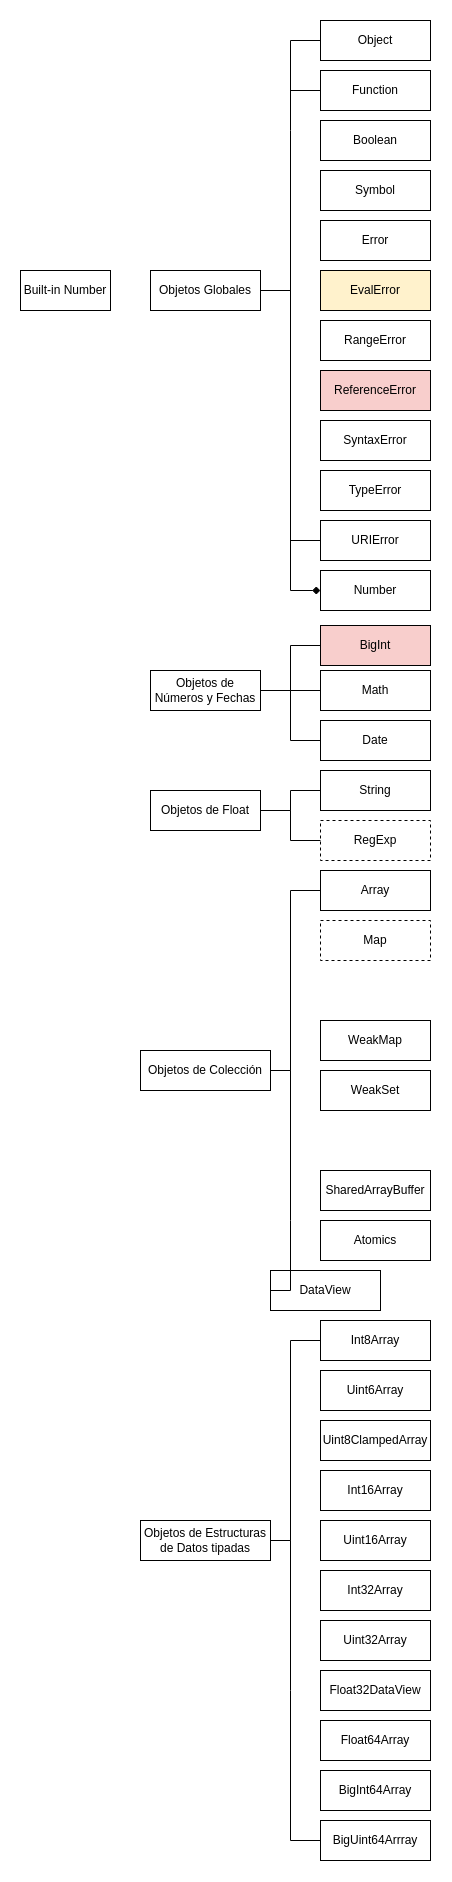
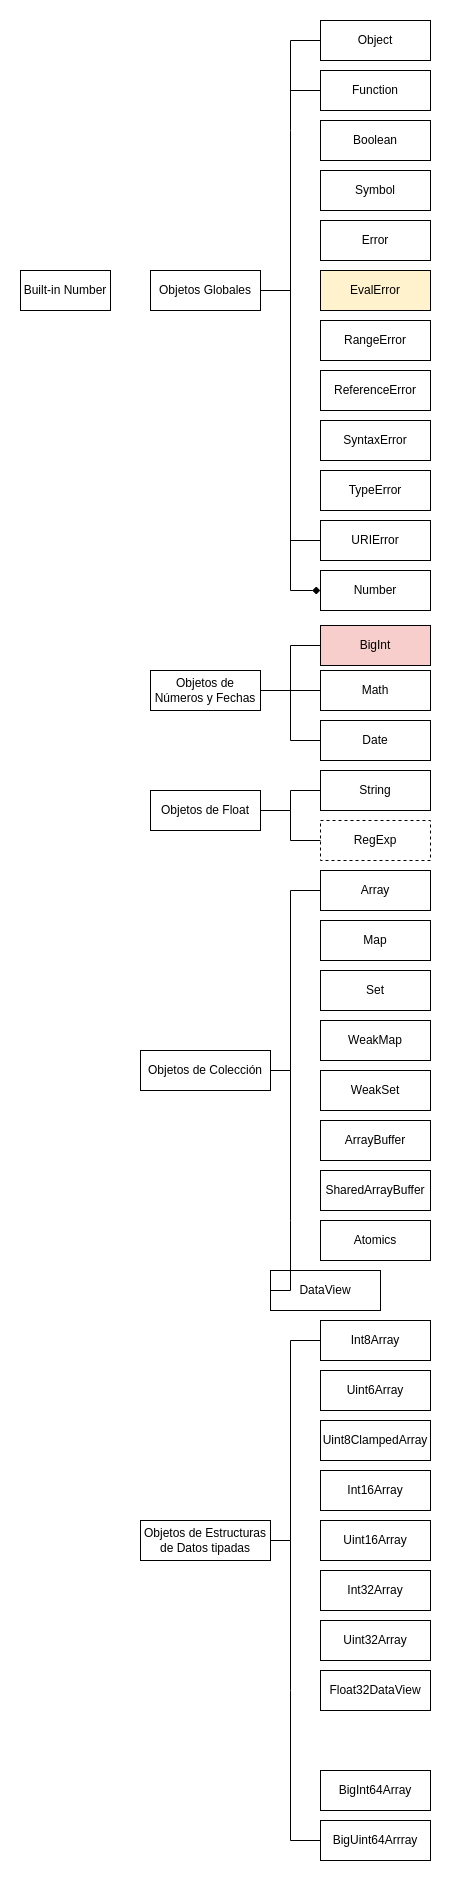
node "ReferenceError": fillcolor #f8cecc -> #ffffff
node "Map": style dashed -> solid
node "Set": added
node "ArrayBuffer": added
node "Float64Array": removed
